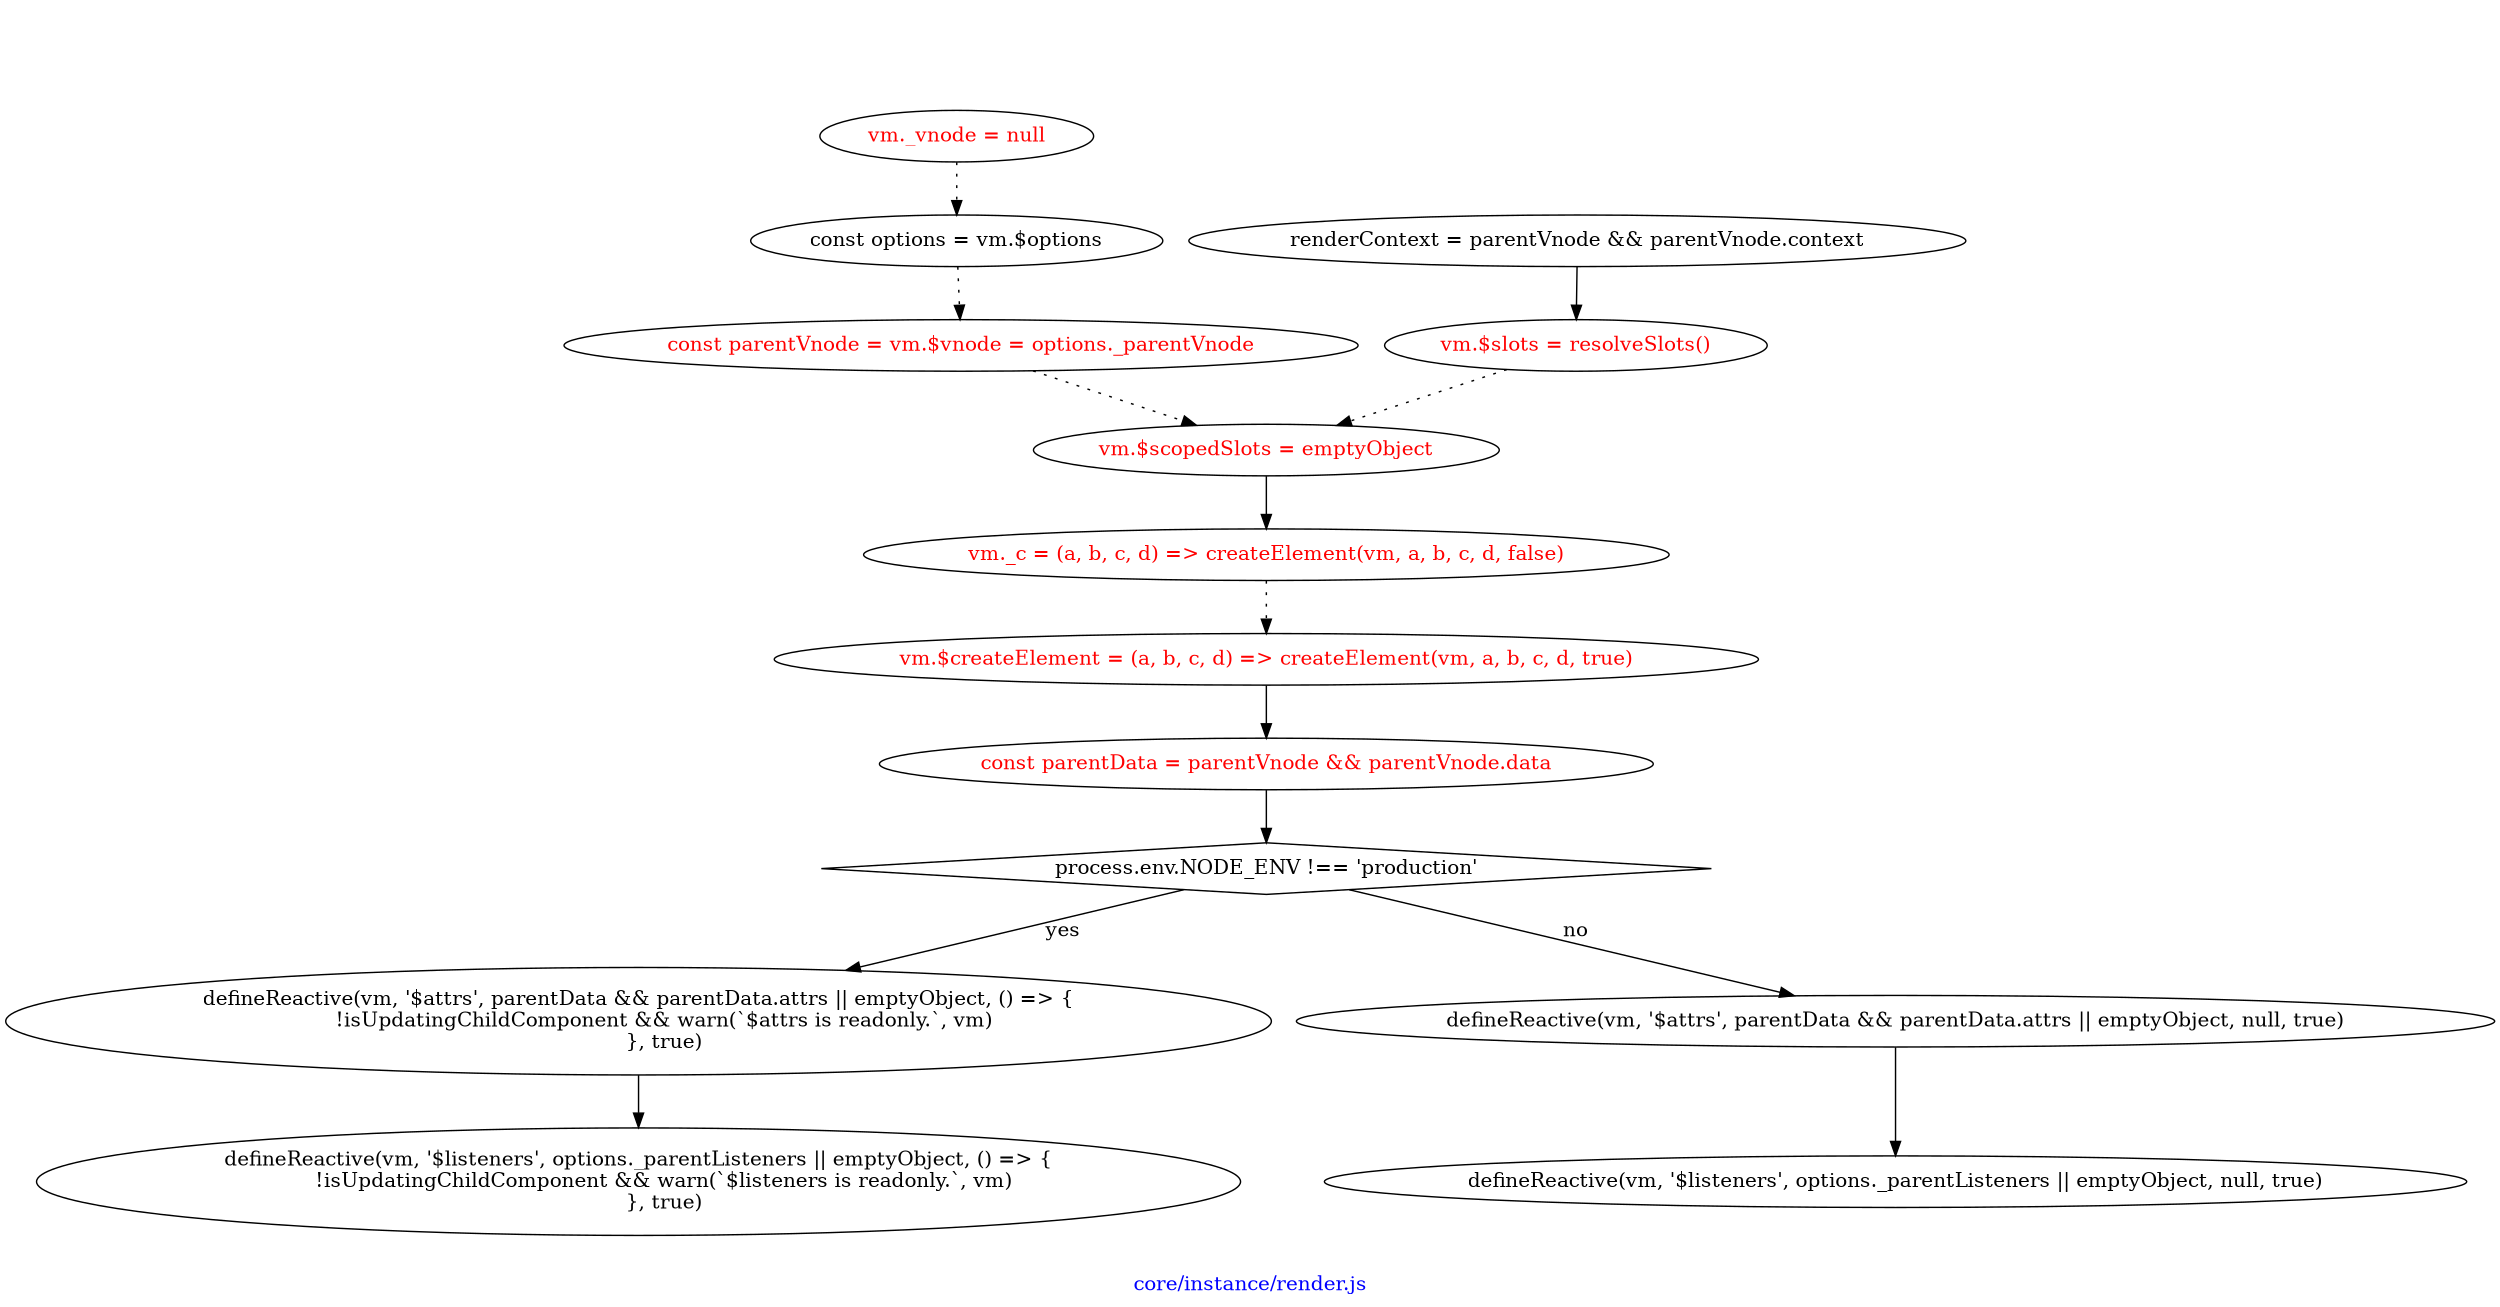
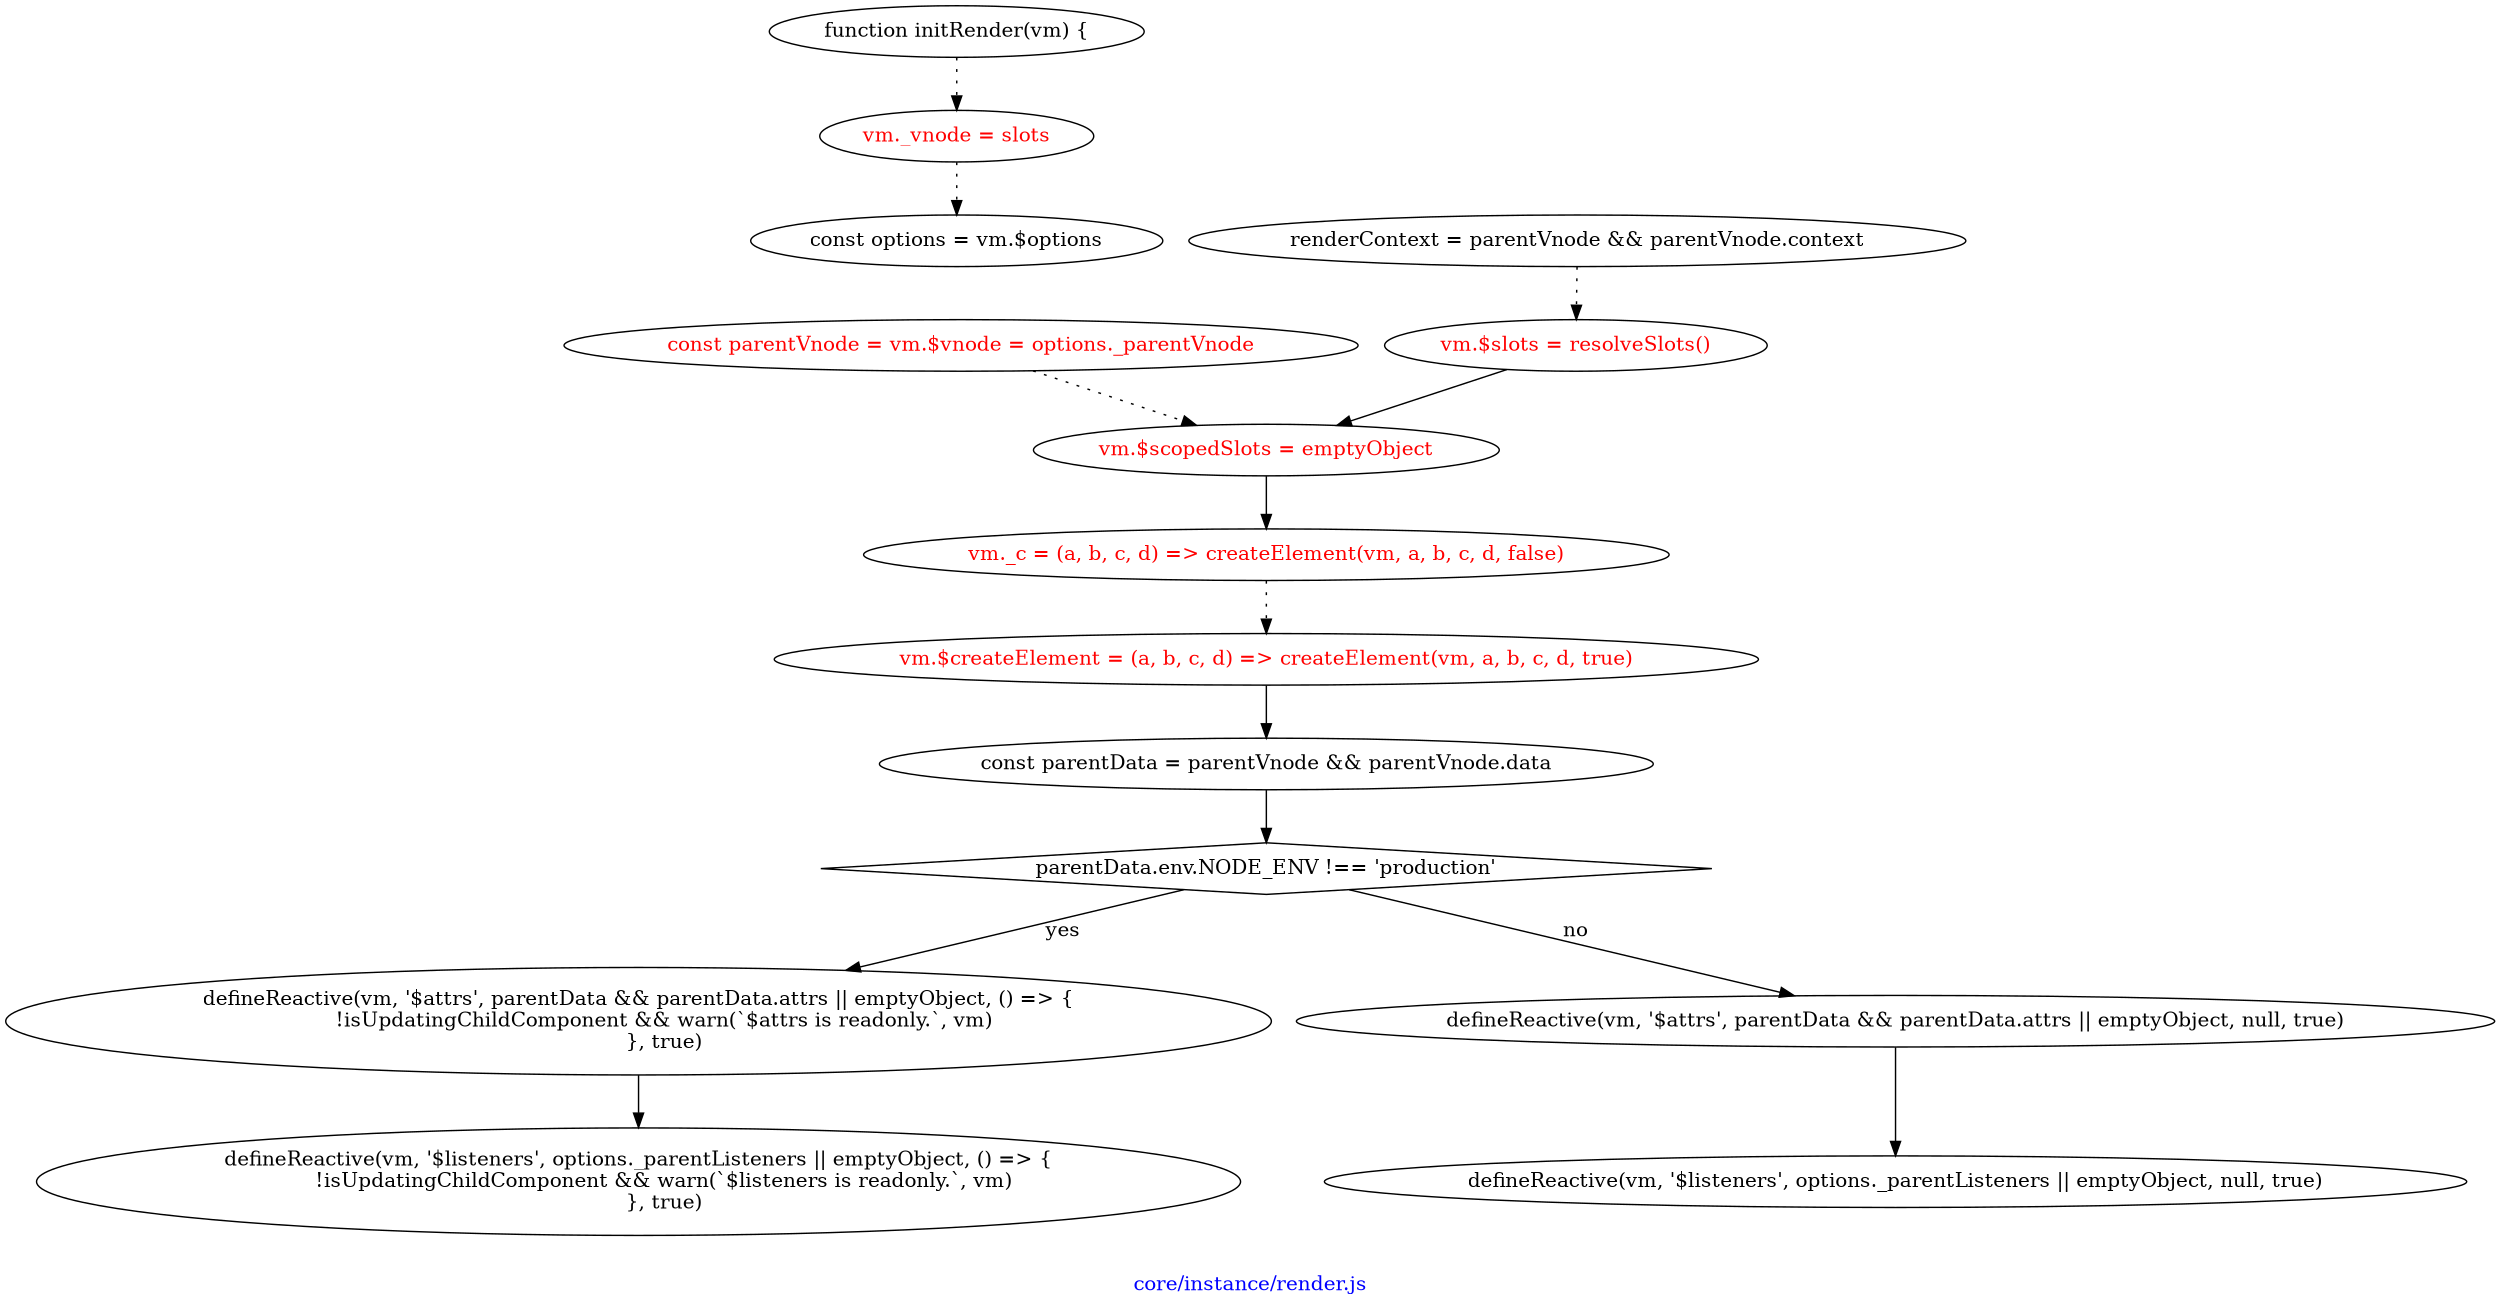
node "function initRender(vm) {": added
node "vm._vnode = null": label "vm._vnode = null" -> "vm._vnode = slots"
edge "const options = vm.$options" -> "const parentVnode = vm.$vnode = options._parentVnode": removed
edge "renderContext = parentVnode && parentVnode.context" -> "vm.$slots = resolveSlots()": style solid -> dotted
edge "vm.$slots = resolveSlots()" -> "vm.$scopedSlots = emptyObject": style dotted -> solid
node "const parentData = parentVnode && parentVnode.data": fontcolor red -> black
node "process.env.NODE_ENV !== 'production'": label "process.env.NODE_ENV !== 'production'" -> "parentData.env.NODE_ENV !== 'production'"
